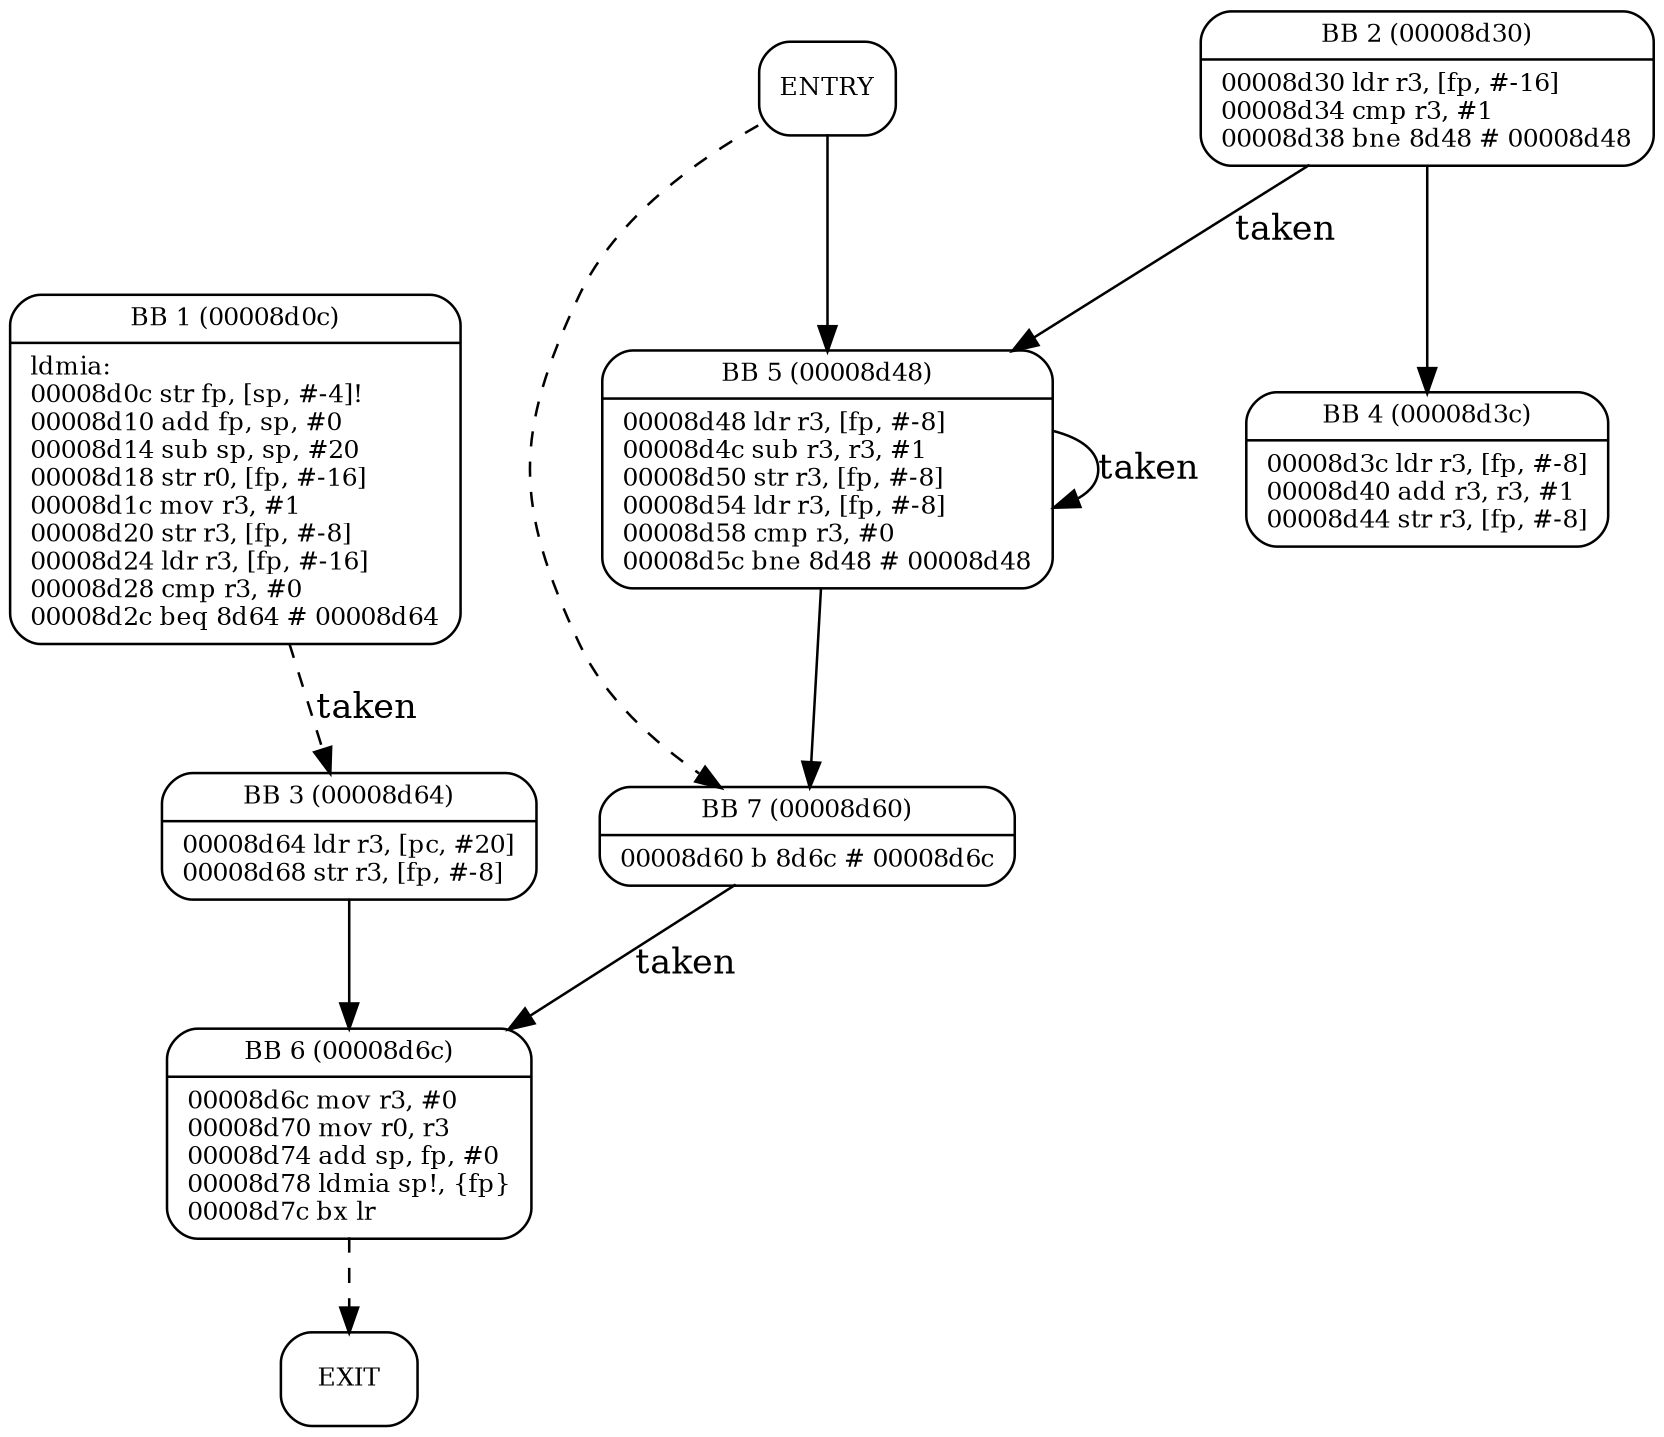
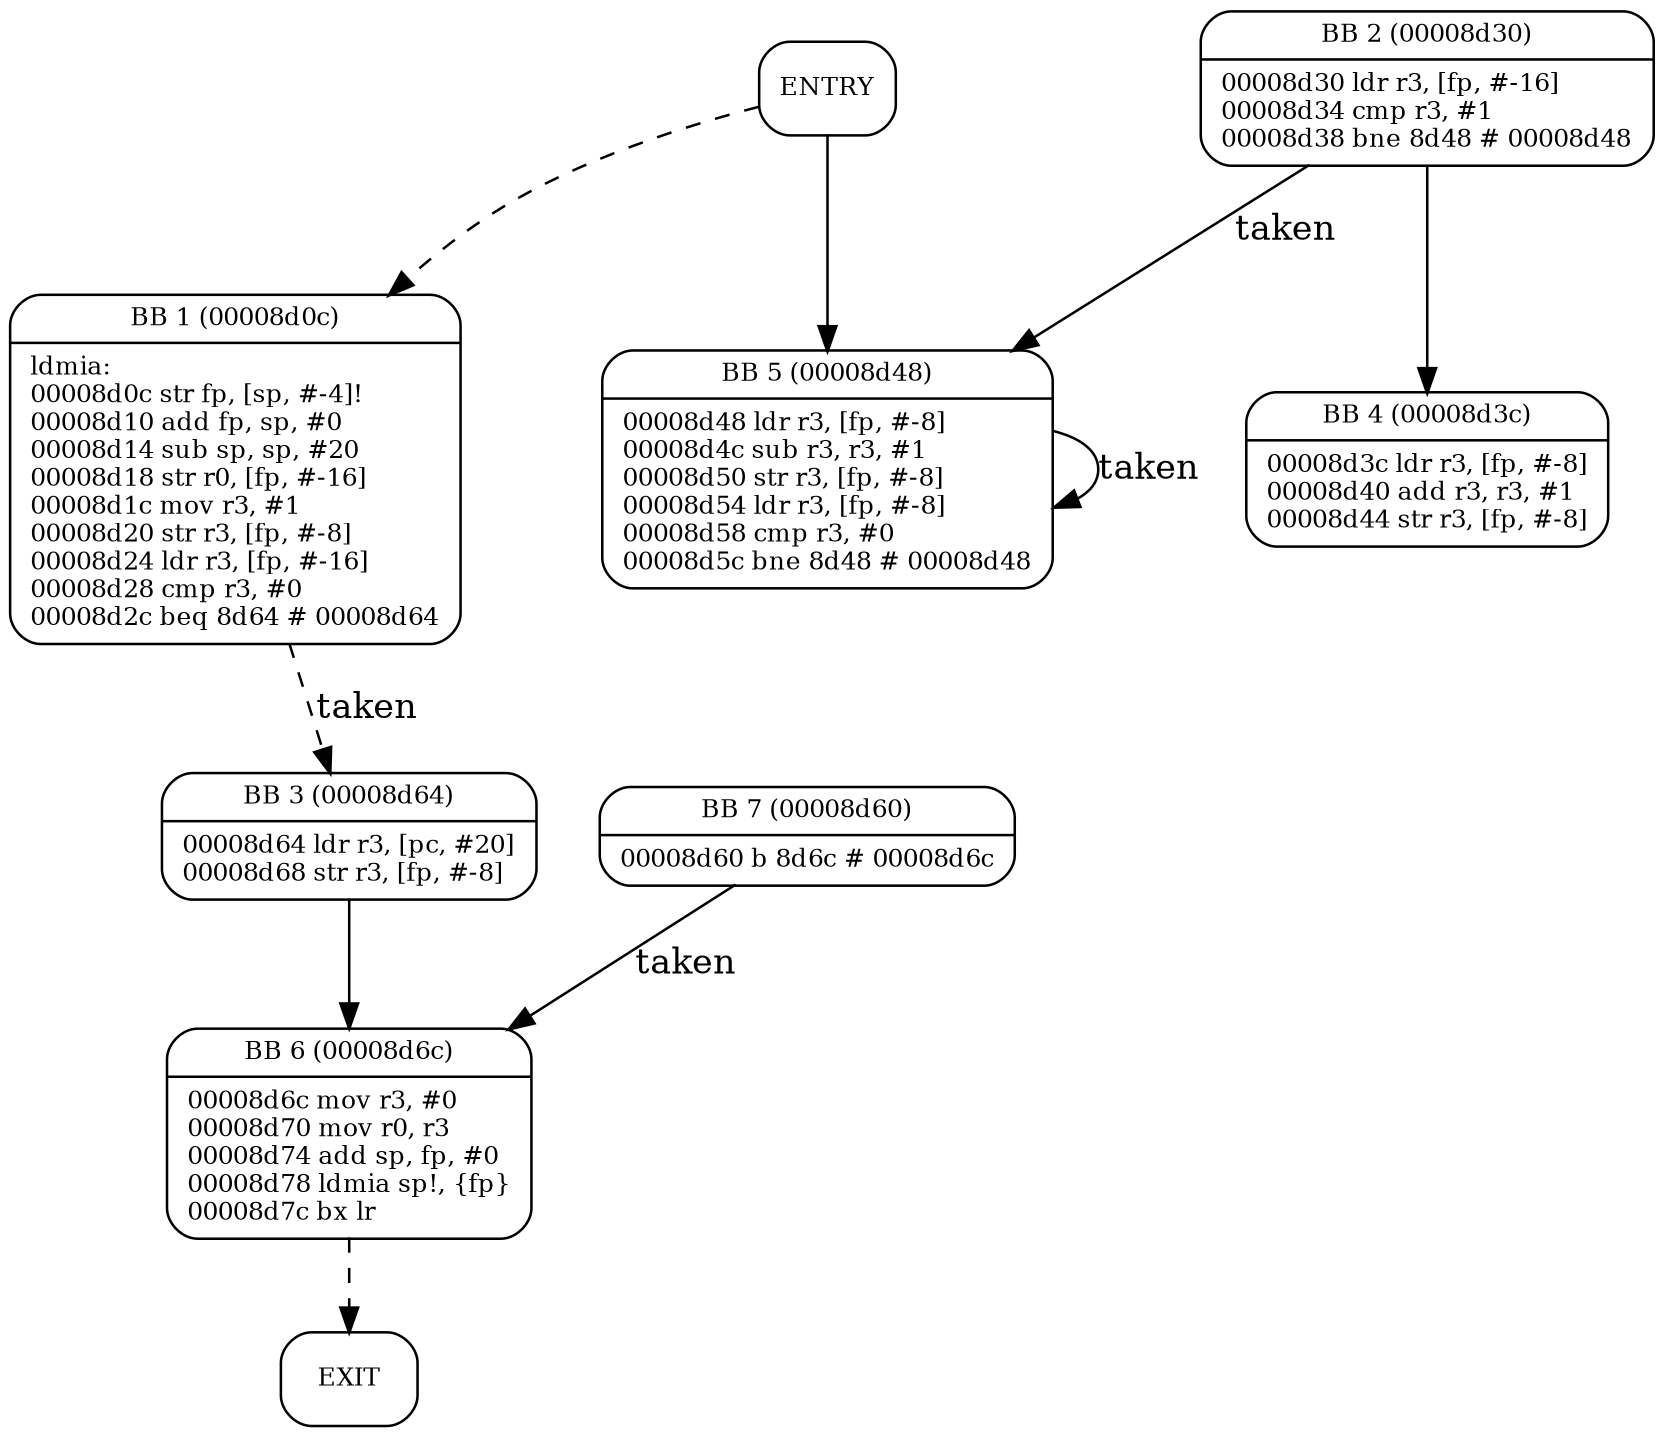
edge "ENTRY" -> "BB 7 (00008d60)": now "ENTRY" -> "BB 1 (00008d0c)"
edge "BB 5 (00008d48)" -> "BB 7 (00008d60)": removed
